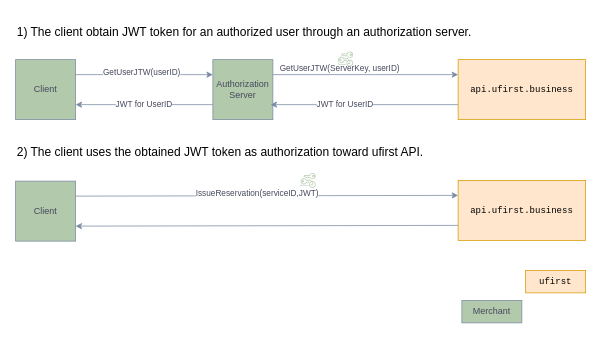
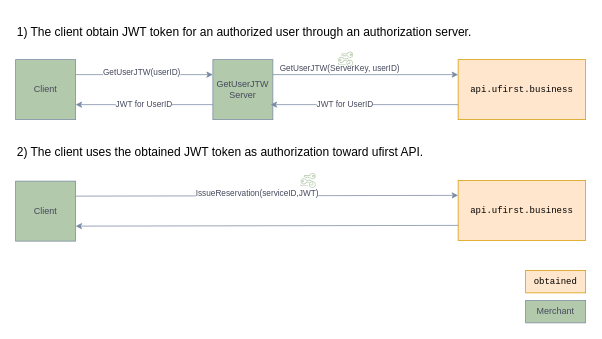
node "Authorization Server": label "Authorization Server" -> "GetUserJTW Server"
node "ufirst": label "ufirst" -> "obtained"
node "Merchant": moved (492, 312) -> (555, 312)
